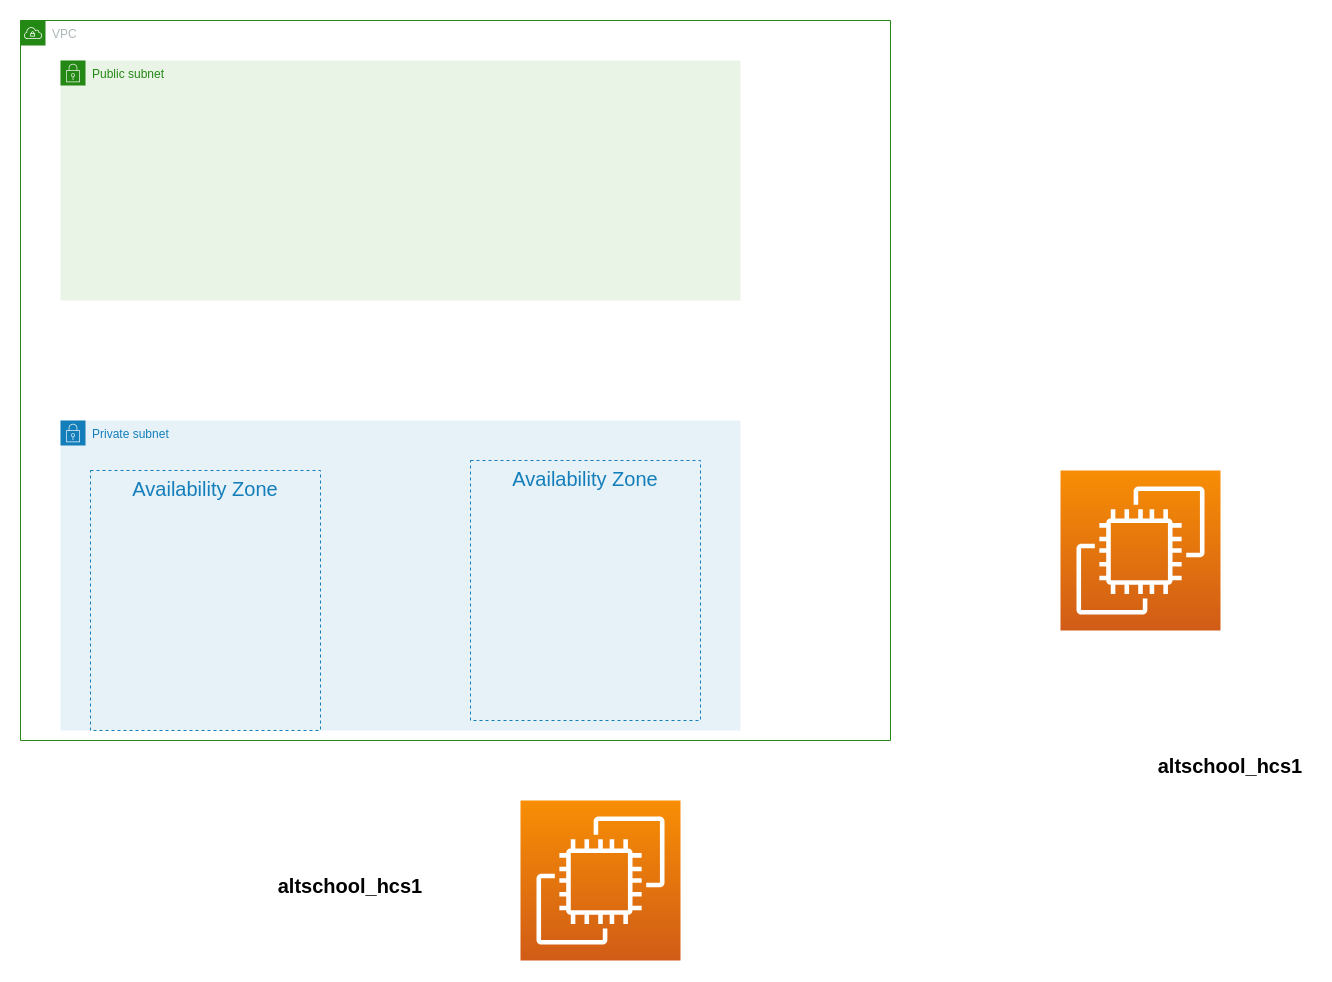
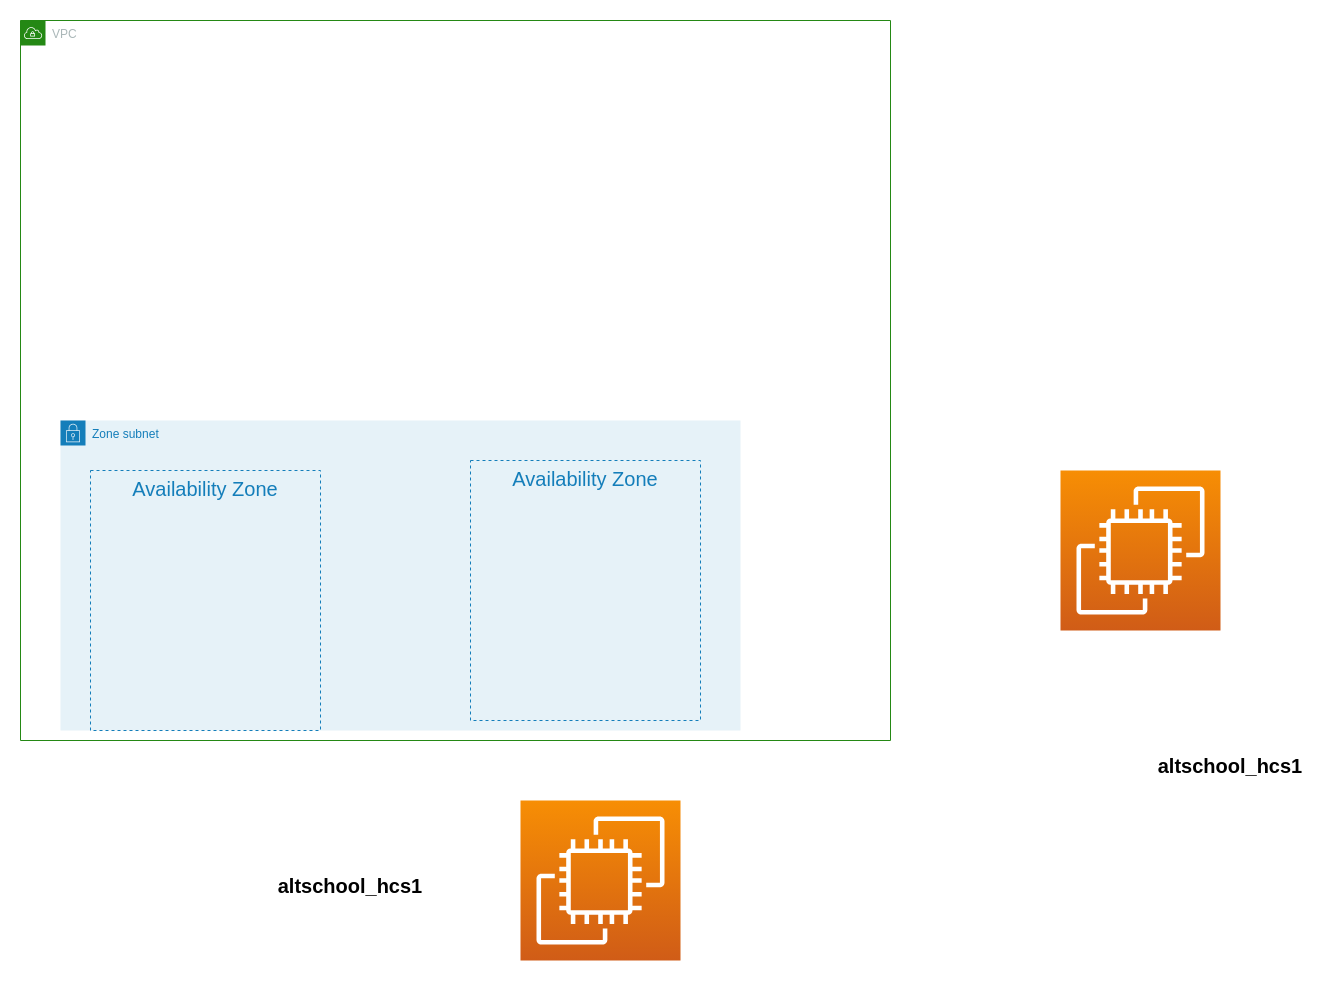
node "Public subnet": removed
node "Private subnet": label "Private subnet" -> "Zone subnet"
